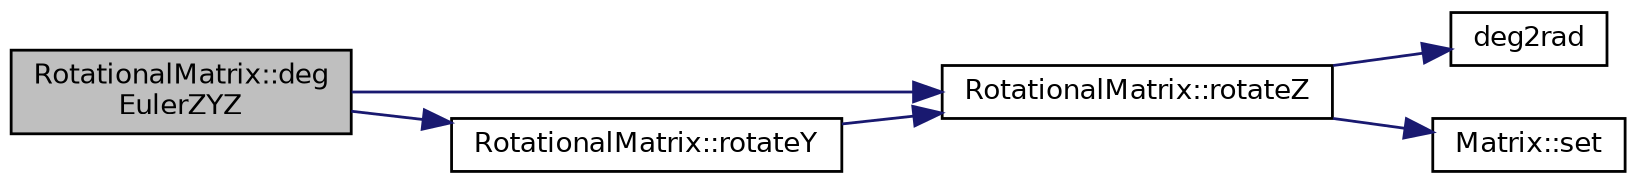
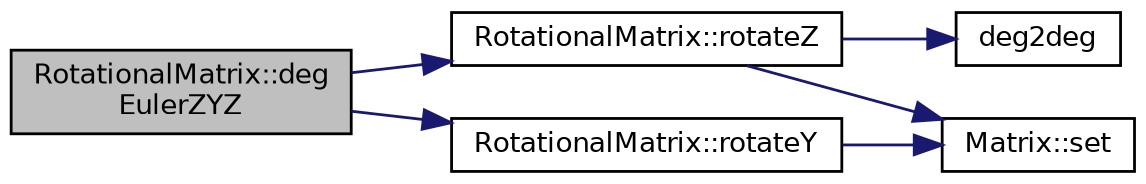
node "deg2rad": label "deg2rad" -> "deg2deg"
edge "RotationalMatrix::rotateY" -> "RotationalMatrix::rotateZ": now "RotationalMatrix::rotateY" -> "Matrix::set"
